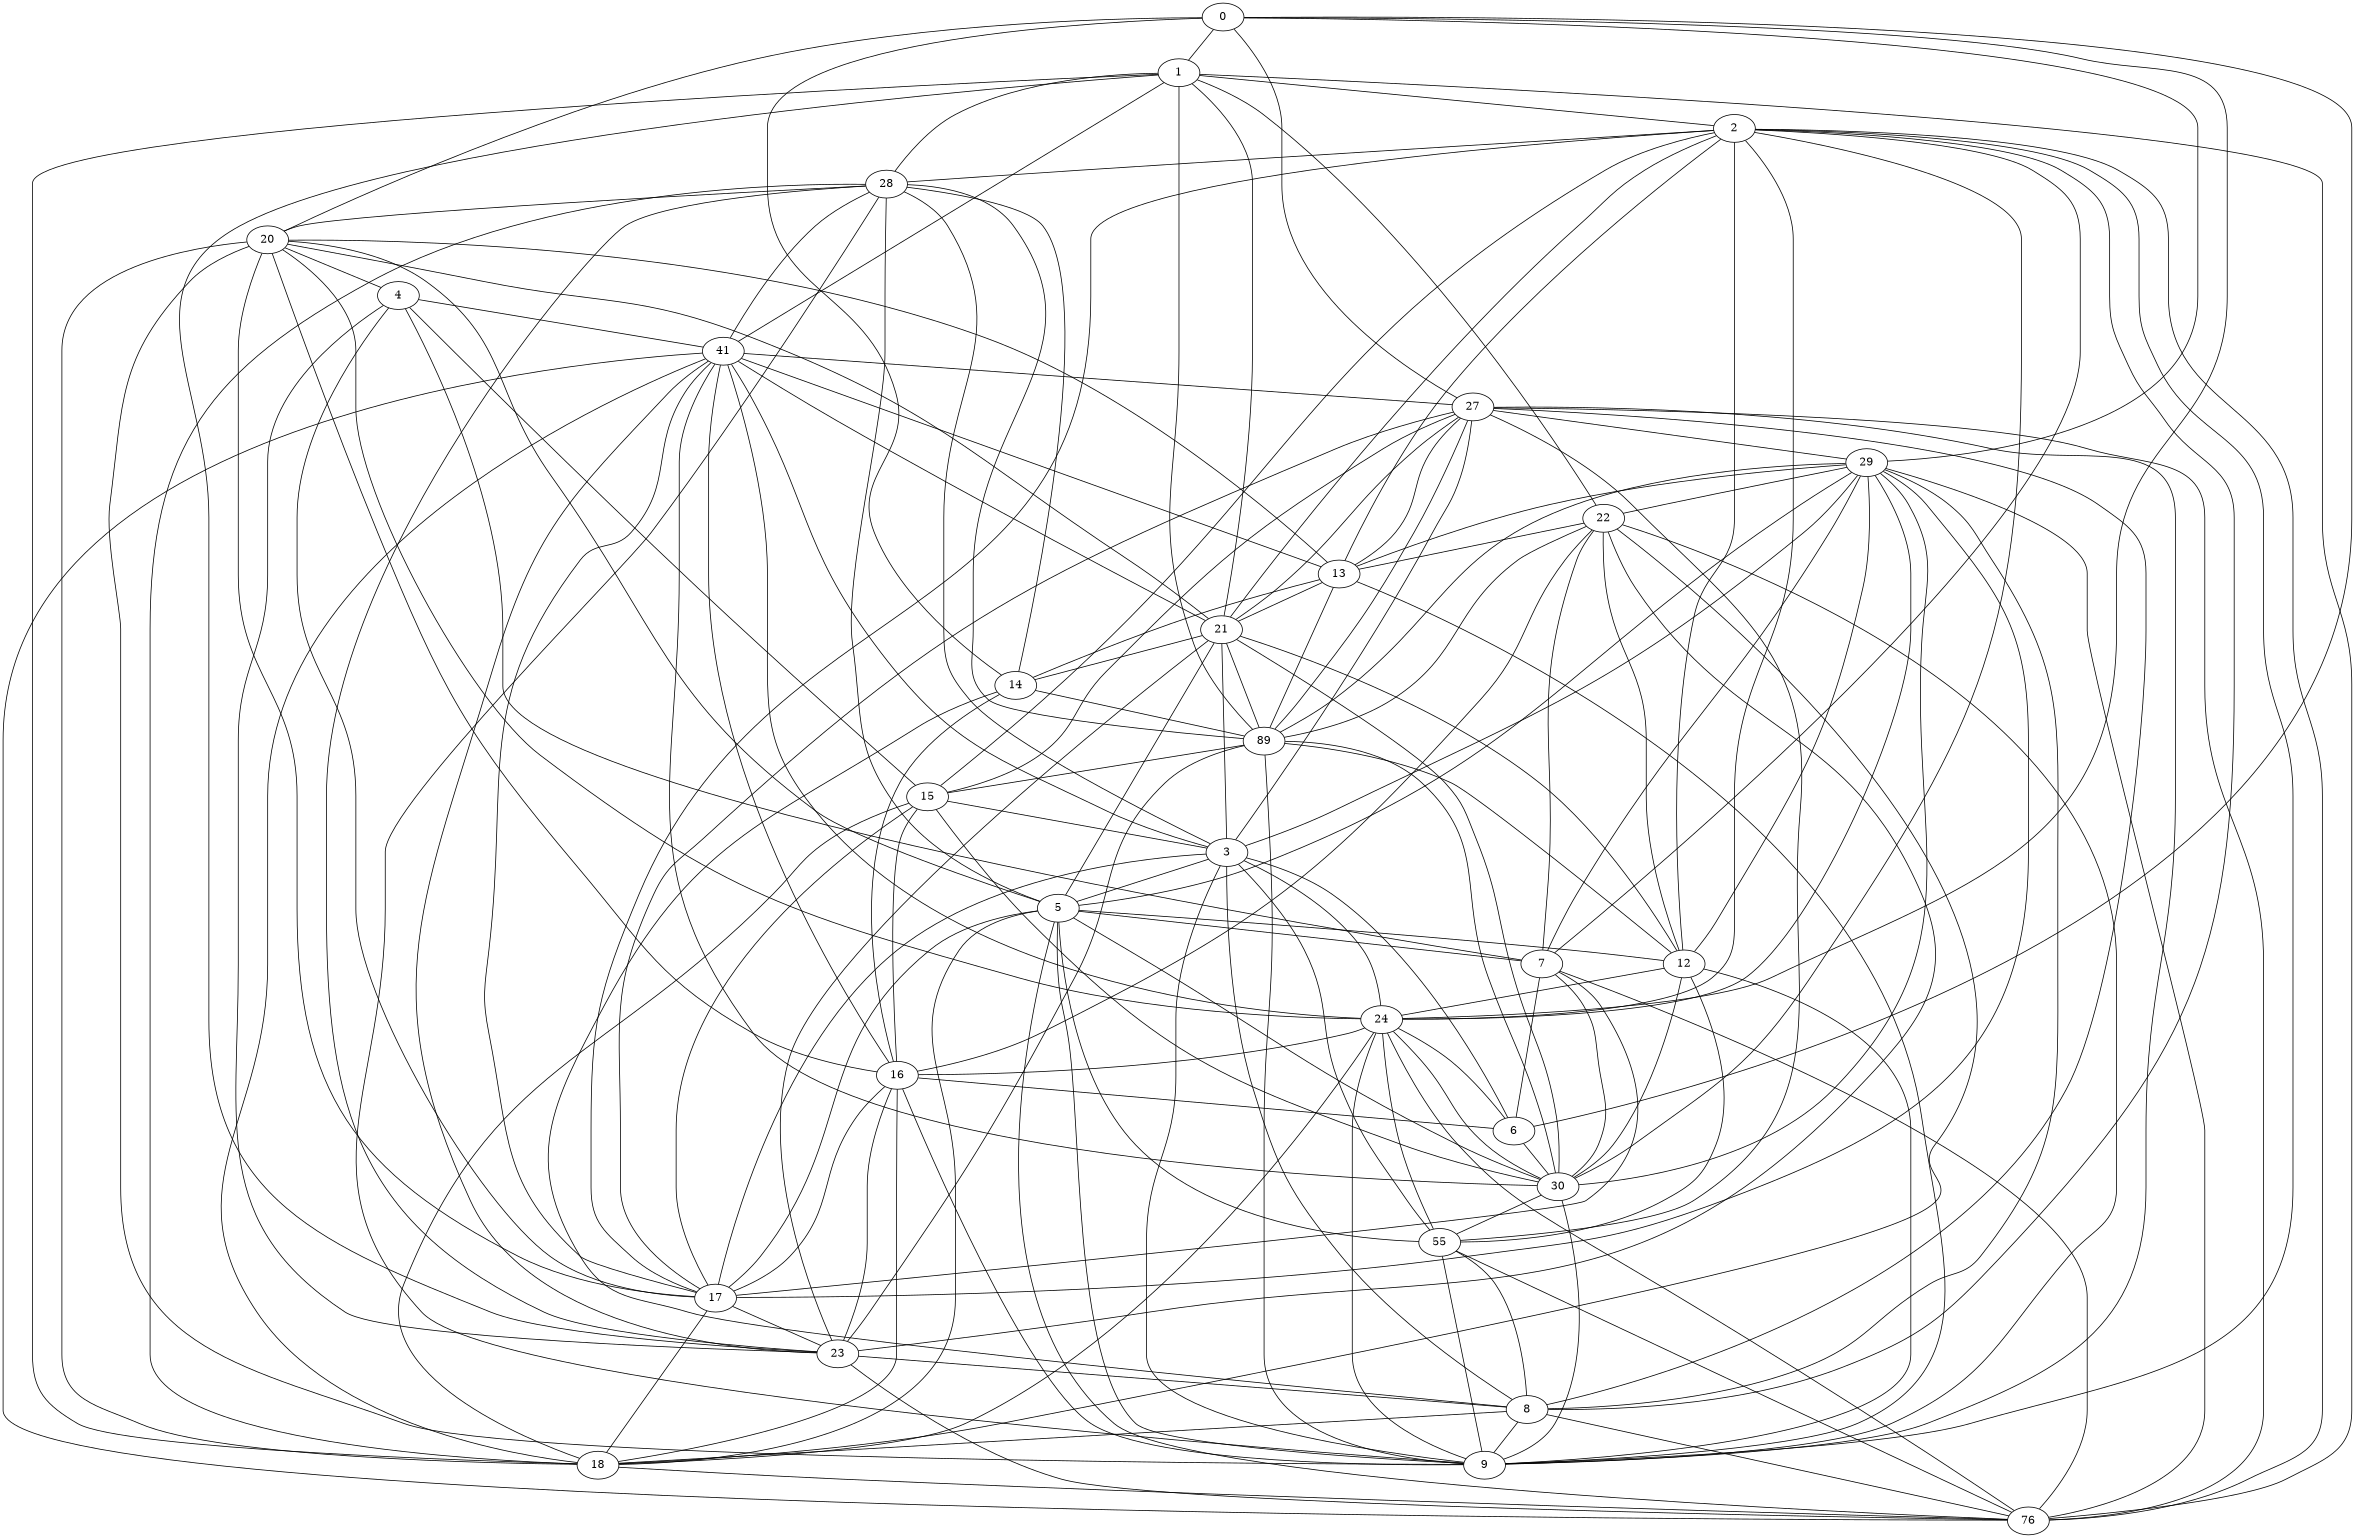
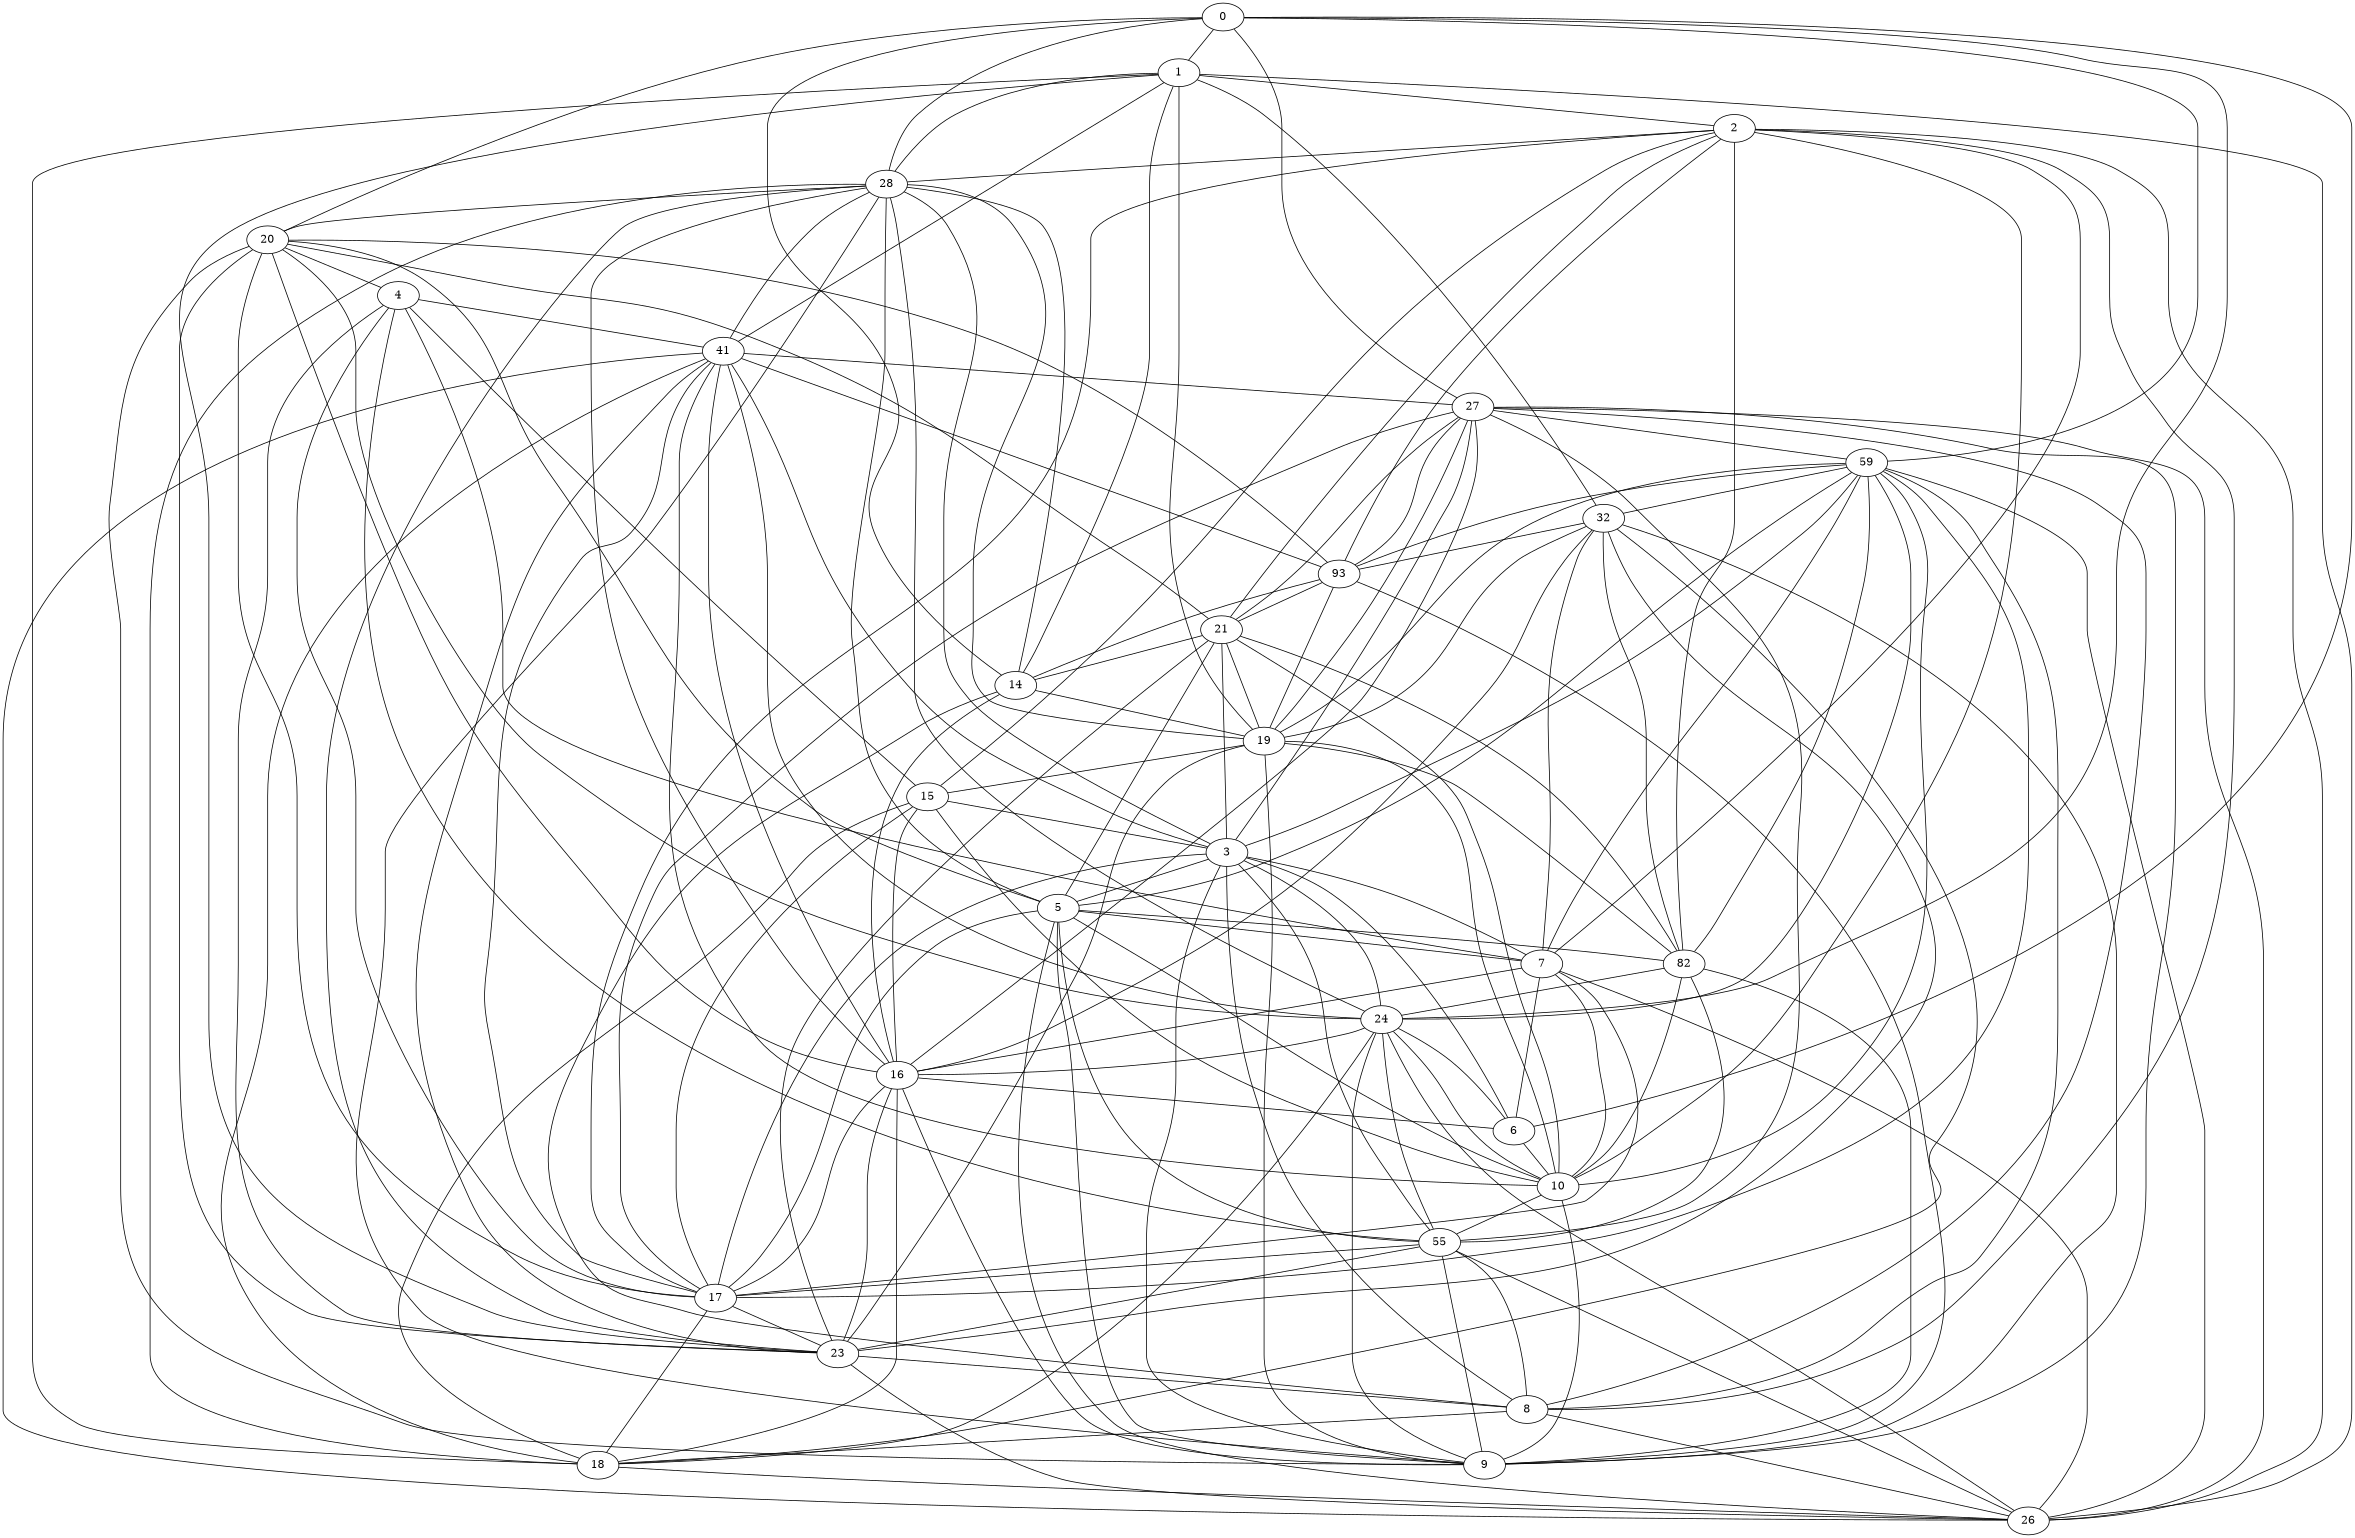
edge "0" -- "28": added
edge "1" -- "21": now "1" -- "14"
node "29": label "29" -> "59"
edge "41" -- "21": removed
node "22": label "22" -> "32"
edge "28" -- "16": added
node "13": label "13" -> "93"
edge "27" -- "15": now "27" -- "16"
edge "2" -- "24": now "28" -- "24"
node "89": label "89" -> "19"
edge "3" -- "7": added
edge "2" -- "9": removed
node "12": label "12" -> "82"
edge "20" -- "18": now "20" -- "23"
edge "4" -- "55": added
edge "7" -- "16": added
node "30": label "30" -> "10"
edge "55" -- "17": added
edge "5" -- "18": removed
edge "55" -- "23": added
edge "8" -- "9": removed
node "76": label "76" -> "26"
